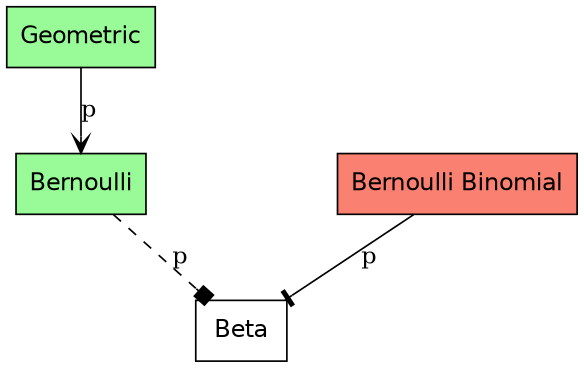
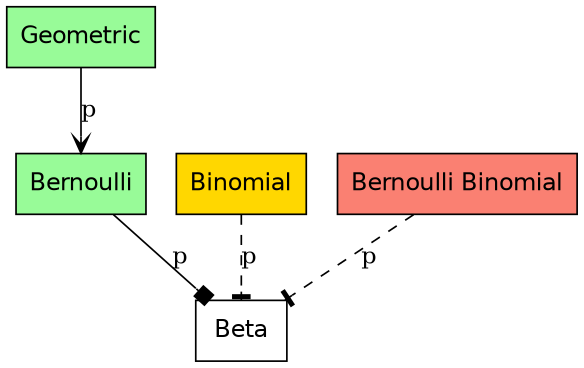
node "Binomial": added
edge "Bernoulli" -> "Beta": style dashed -> solid
edge "Bernoulli Binomial" -> "Beta": style solid -> dashed
